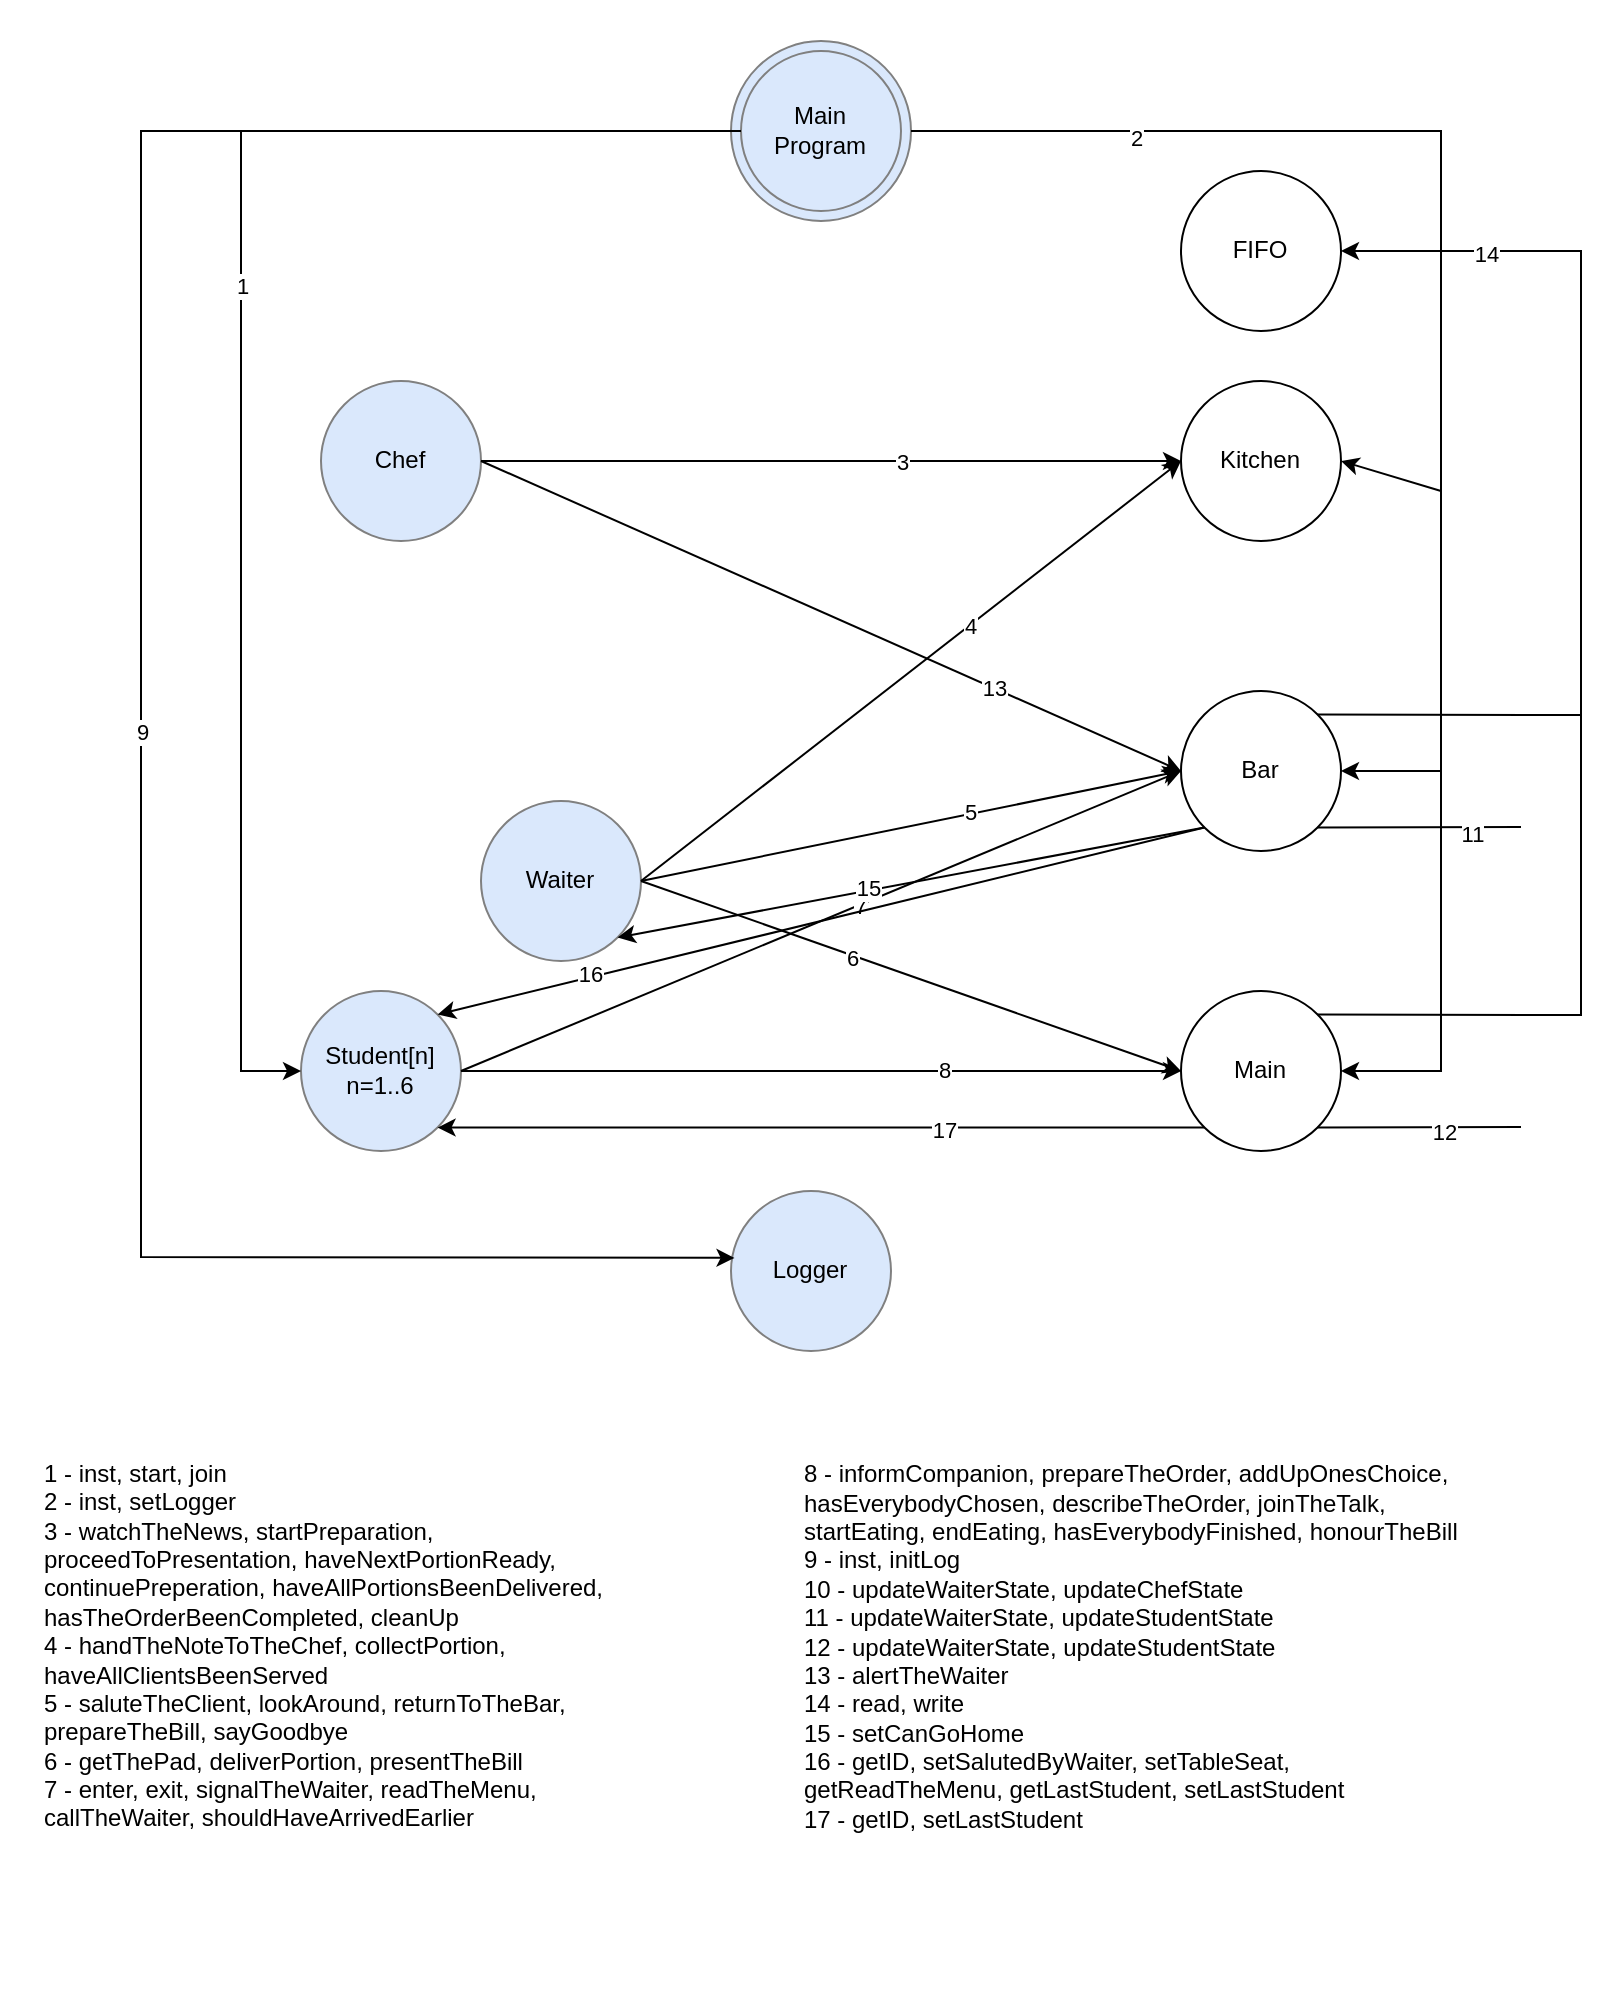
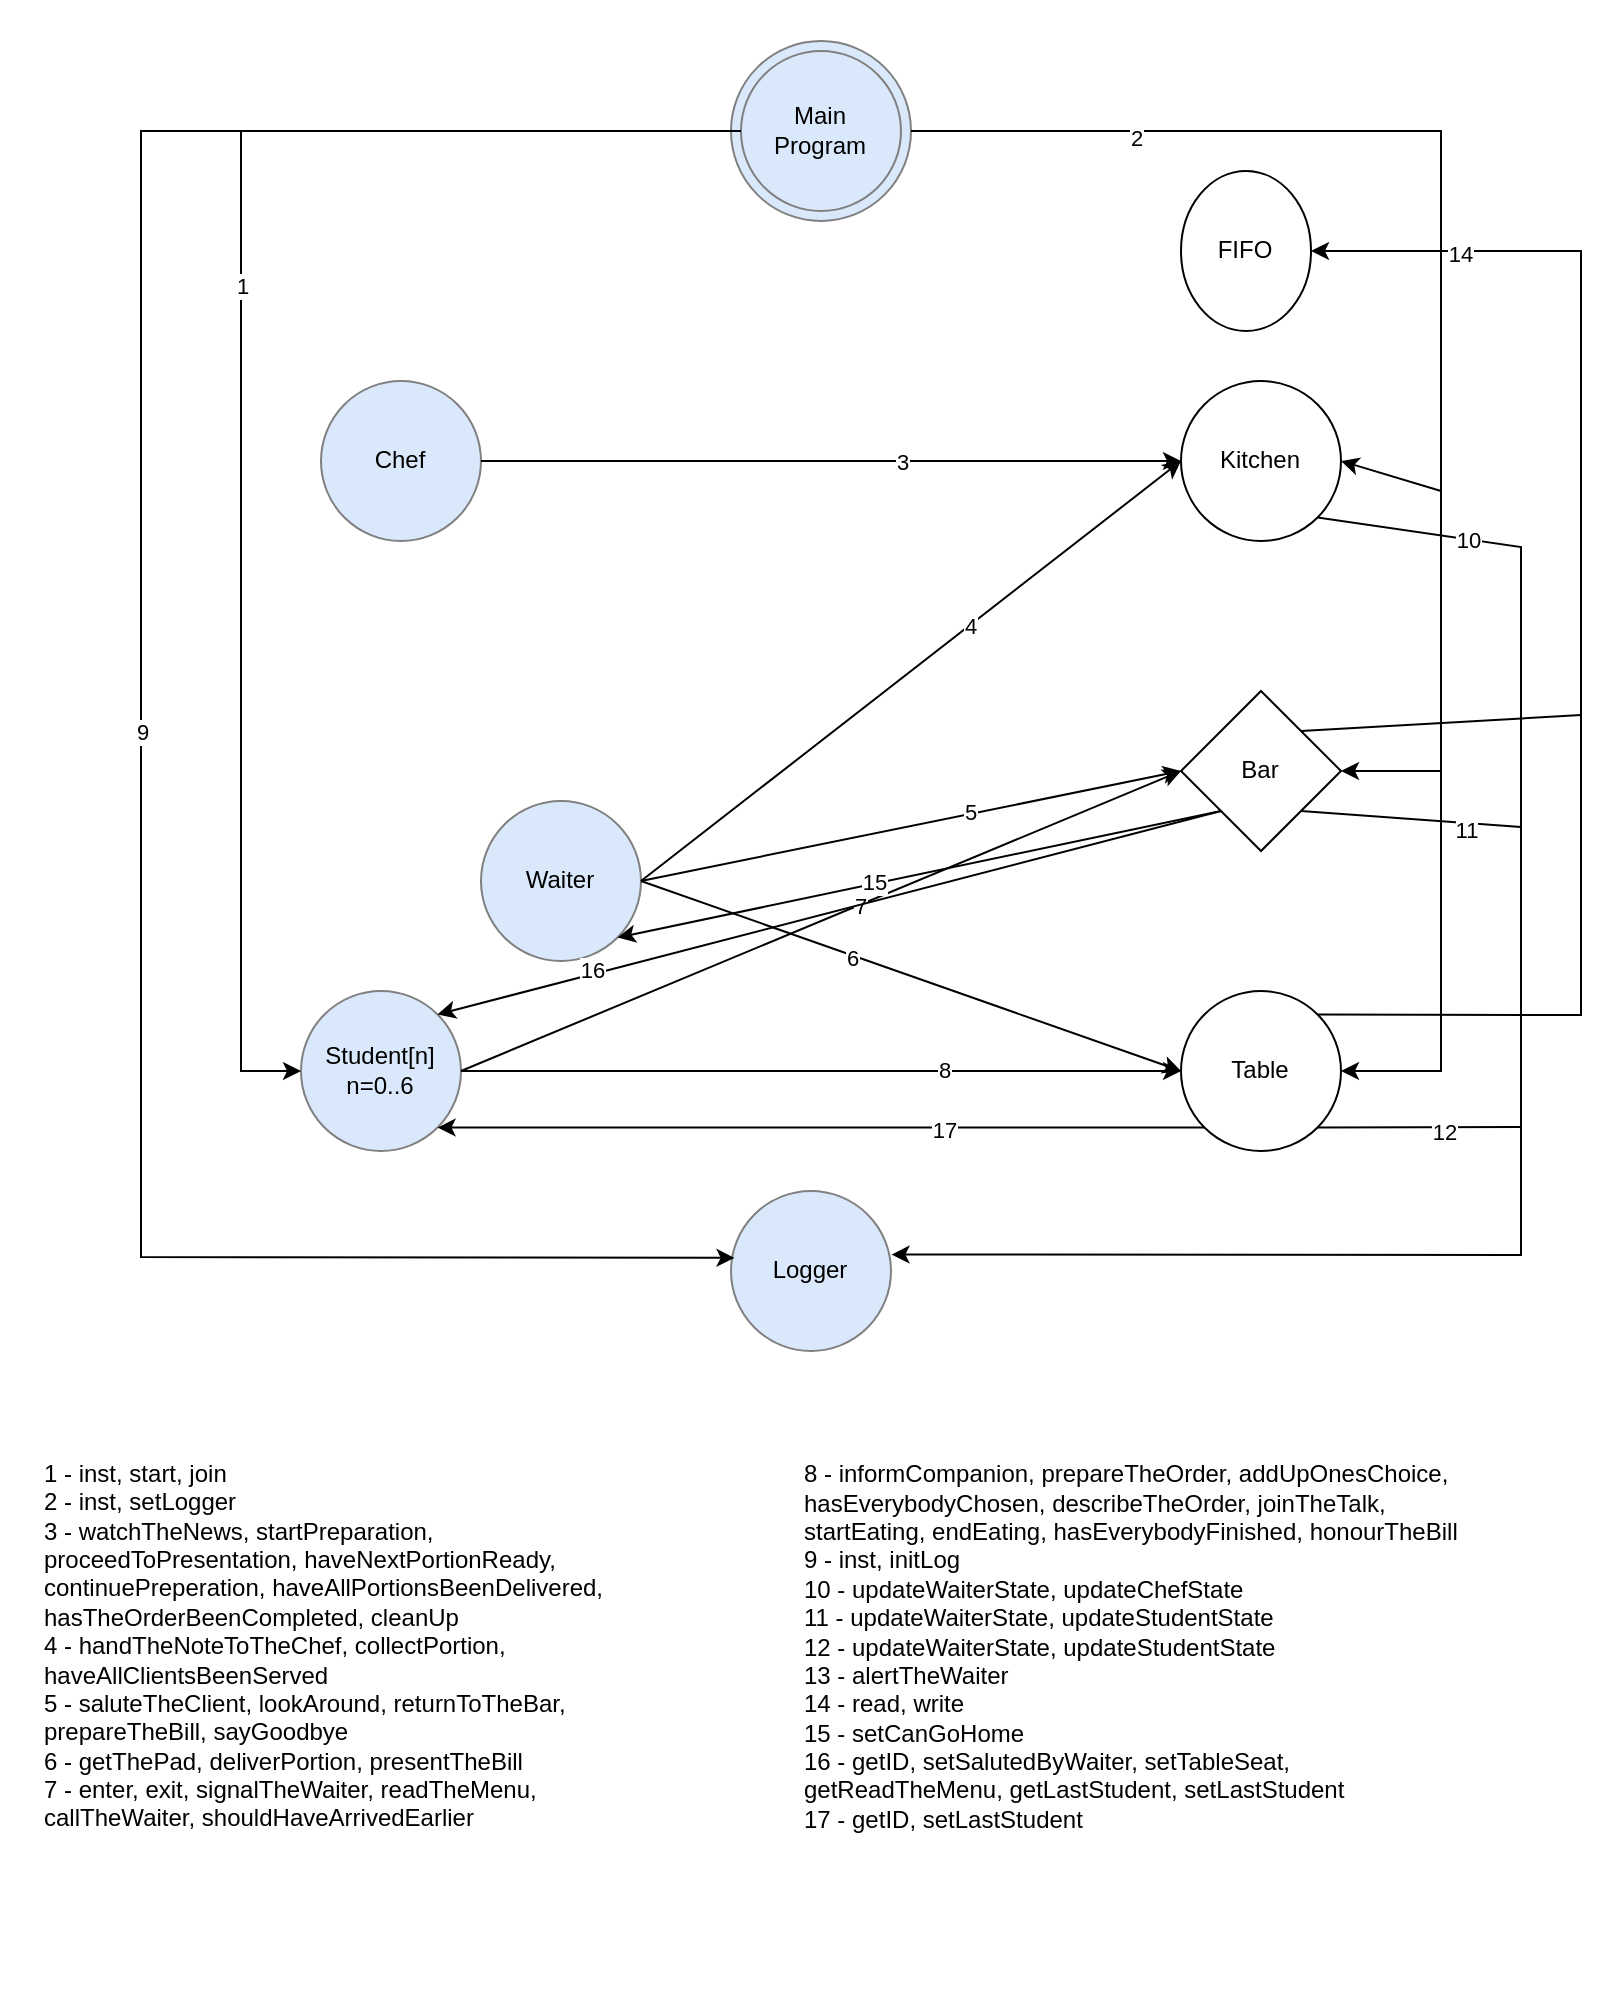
node "FIFO": size 160x160 -> 130x160
edge "Chef" -> "Bar": removed, label "13"
node "Bar": shape ellipse -> diamond
node "Student[n] n=1..6": label "Student[n] n=1..6" -> "Student[n] n=0..6"
node "Main": label "Main" -> "Table"
edge "Kitchen" -> "Logger": added, label "10"
